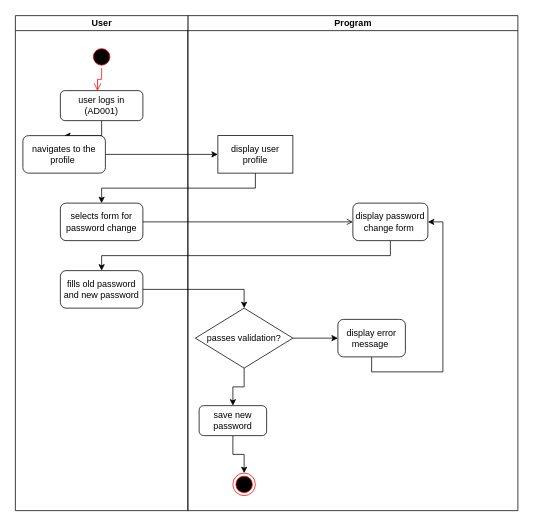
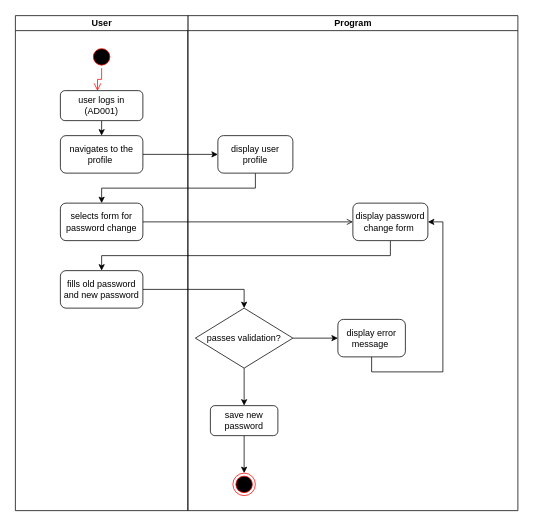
node "navigates to the profile": moved (64, 154) -> (102, 154)
node "display user profile": shape rectangle -> rounded rectangle
node "save new password": moved (233, 420) -> (244, 420)
